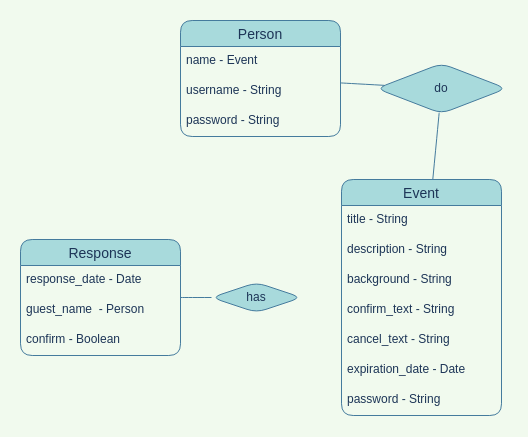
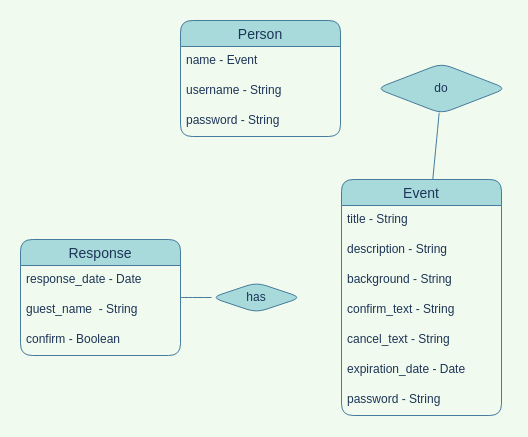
edge "Person" -- "do": removed
node "guest_name - Person": label "guest_name - Person" -> "guest_name - String"
